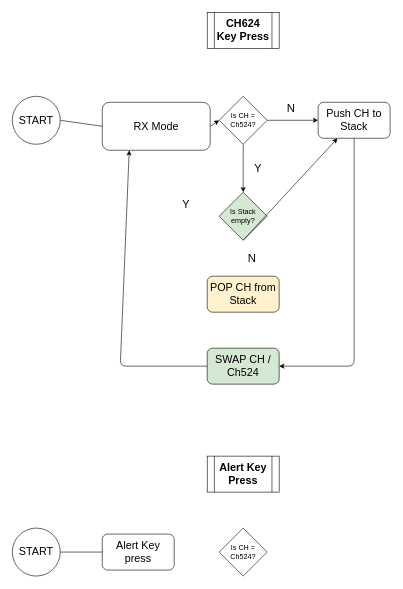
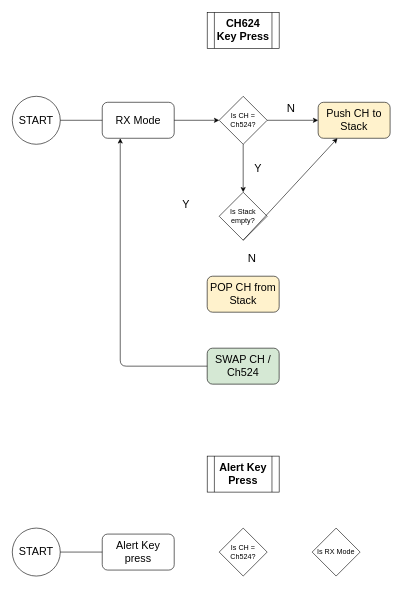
node "Push CH to Stack": fillcolor #ffffff -> #fff2cc
node "RX Mode": size 108x48 -> 72x36
node "Is Stack empty?": fillcolor #d5e8d4 -> #ffffff
edge "Push CH to Stack" -> "SWAP CH / Ch524": removed
node "Is RX Mode": added
